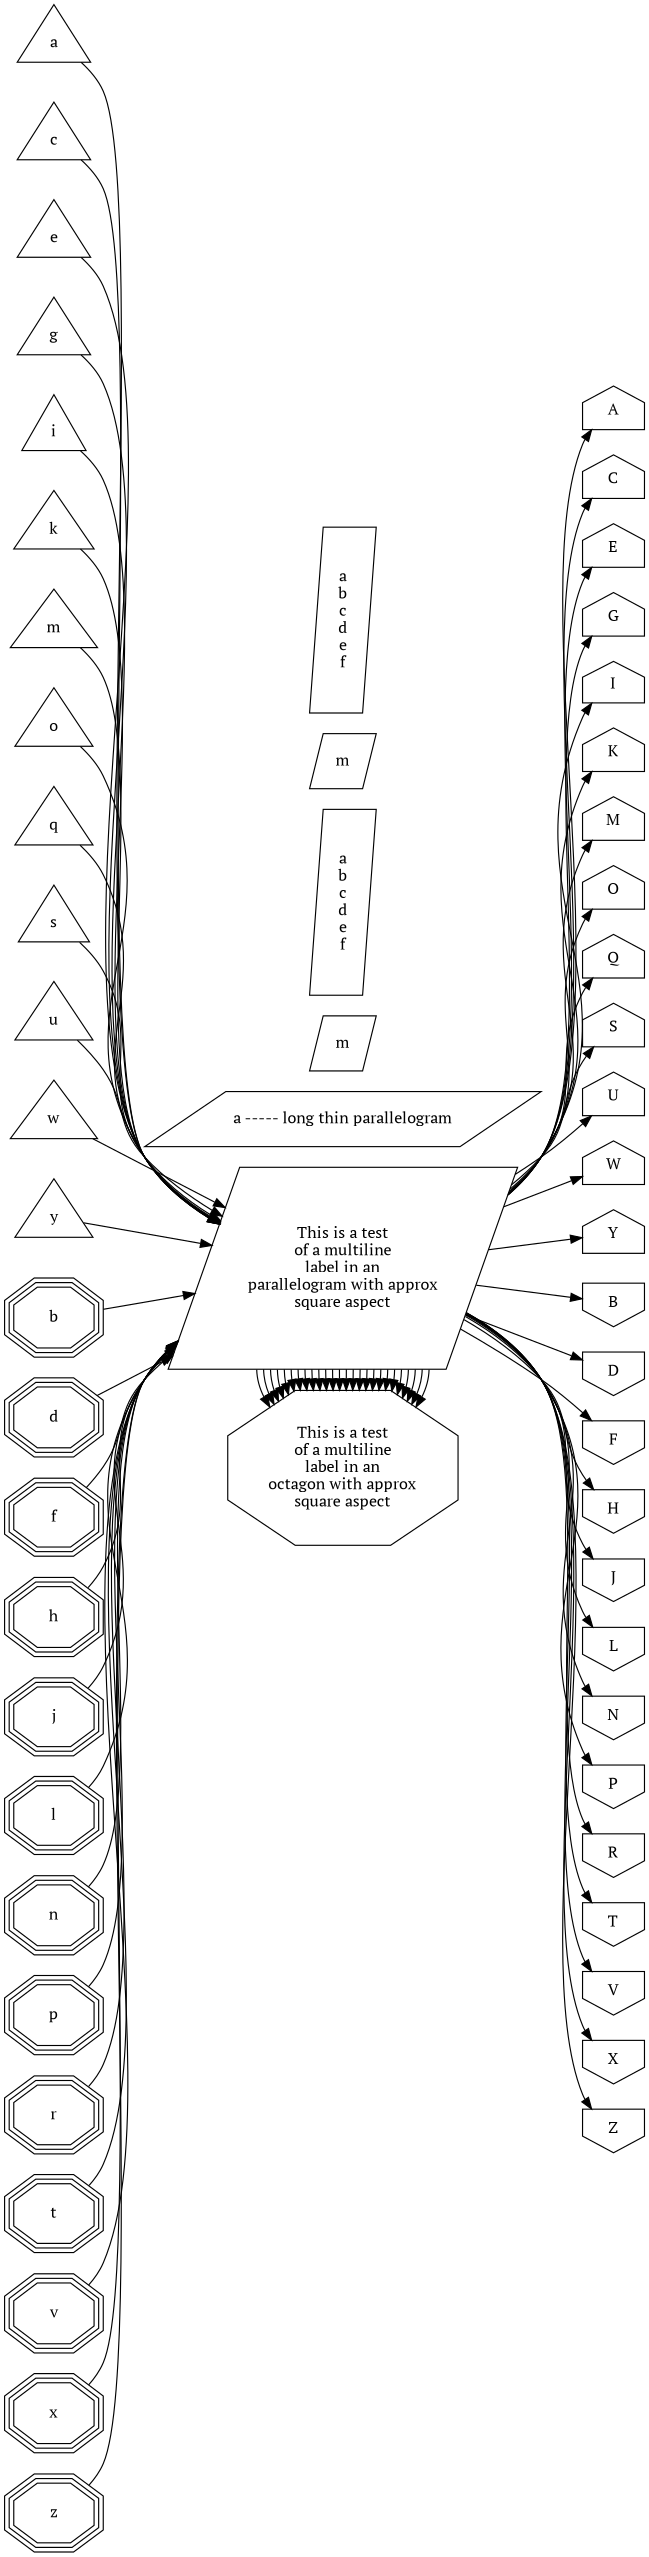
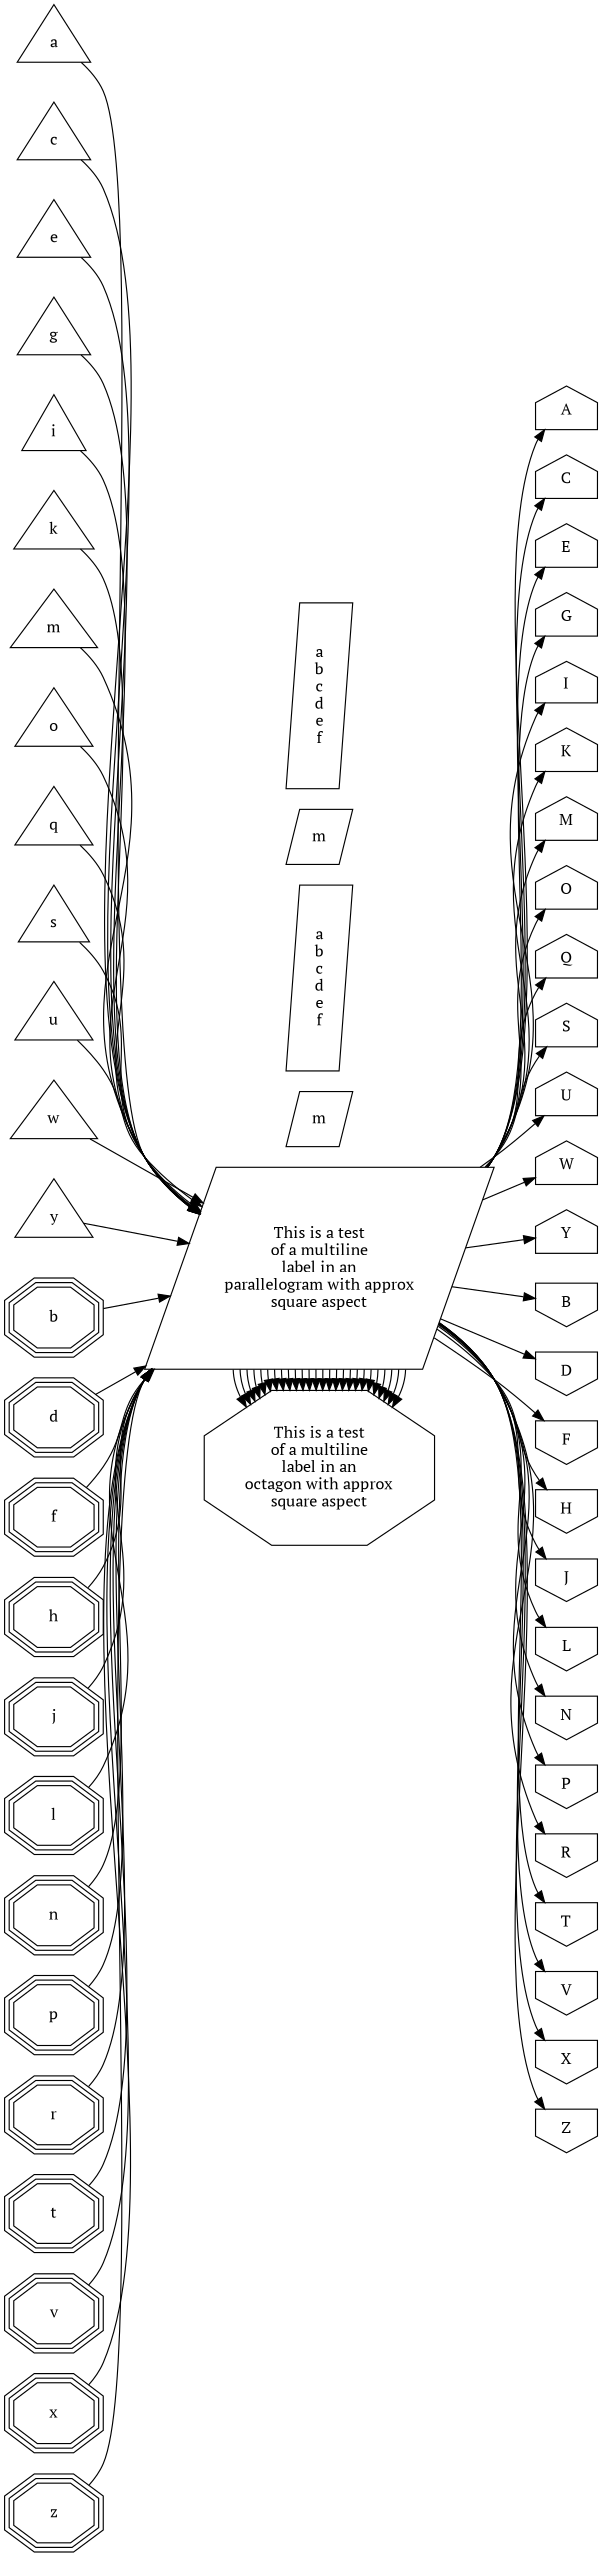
node "a ----- long thin parallelogram": removed
